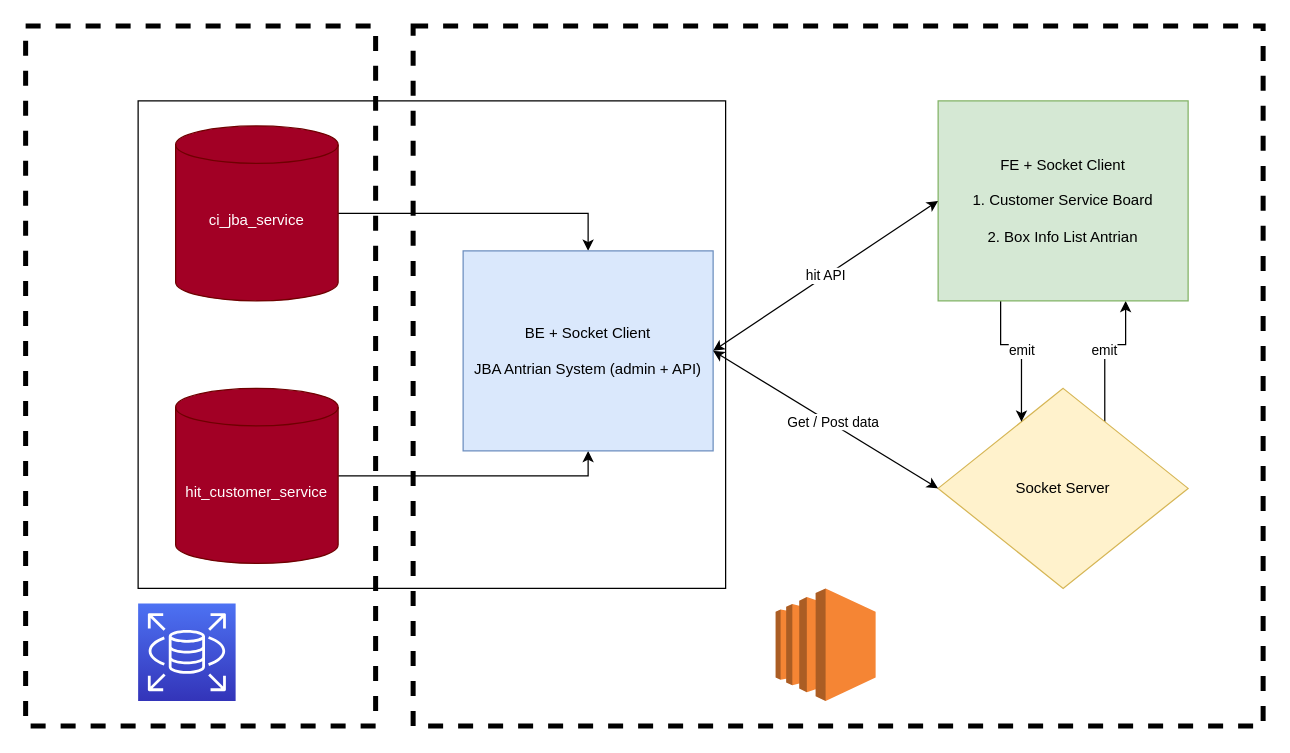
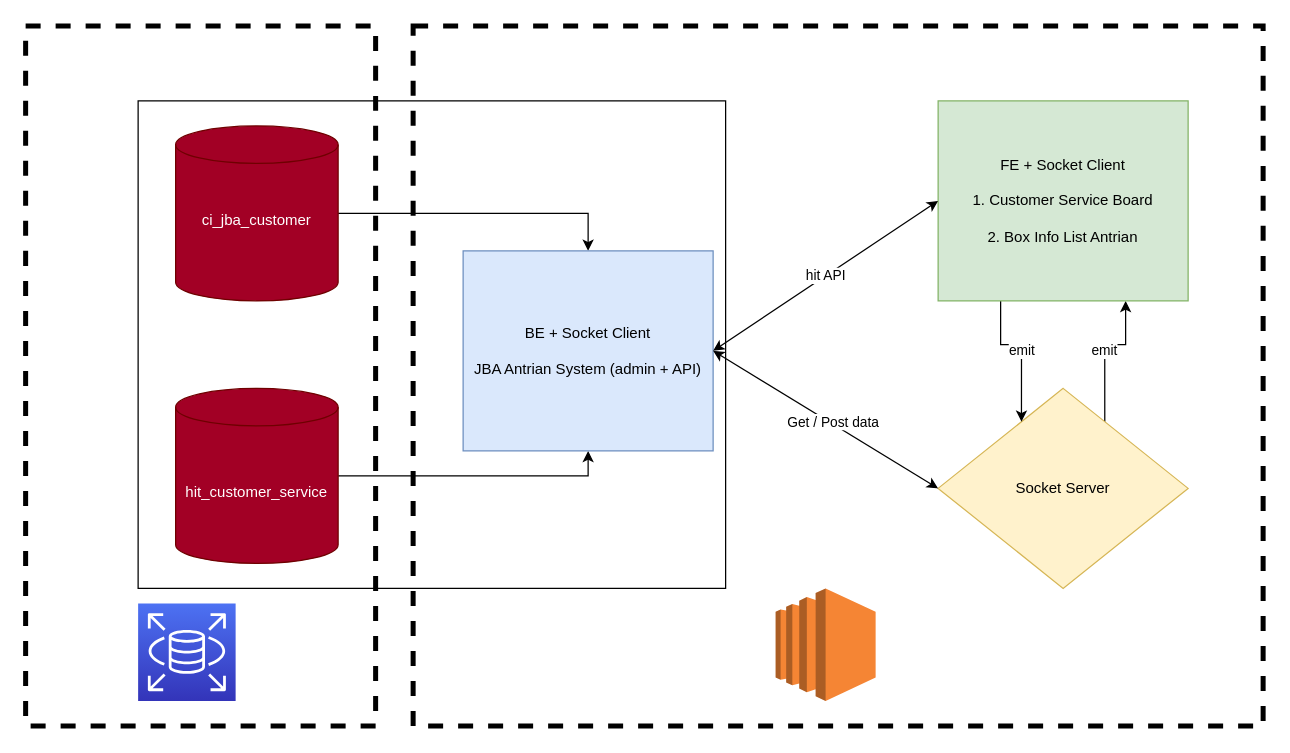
node "ci_jba_service": label "ci_jba_service" -> "ci_jba_customer"
